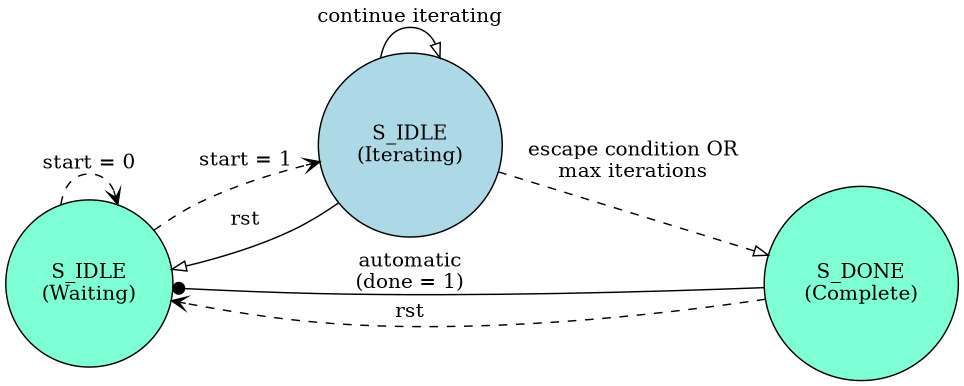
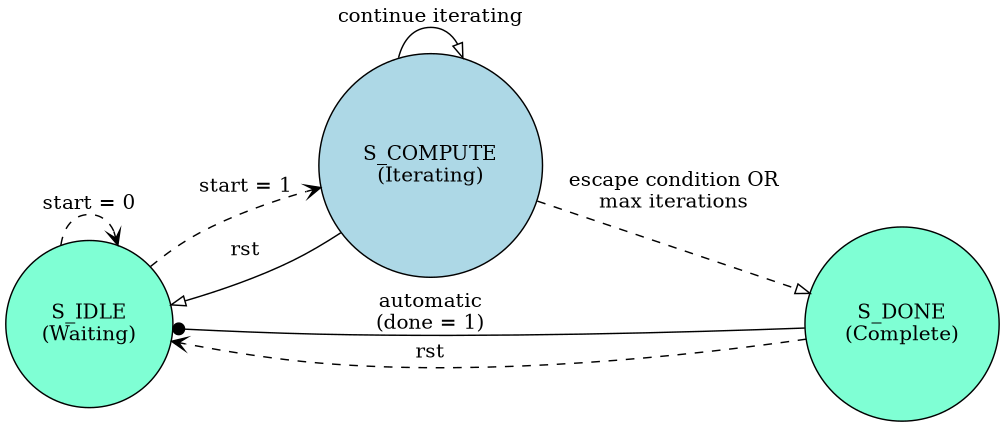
node "S_IDLE (Iterating)": label "S_IDLE (Iterating)" -> "S_COMPUTE (Iterating)"
